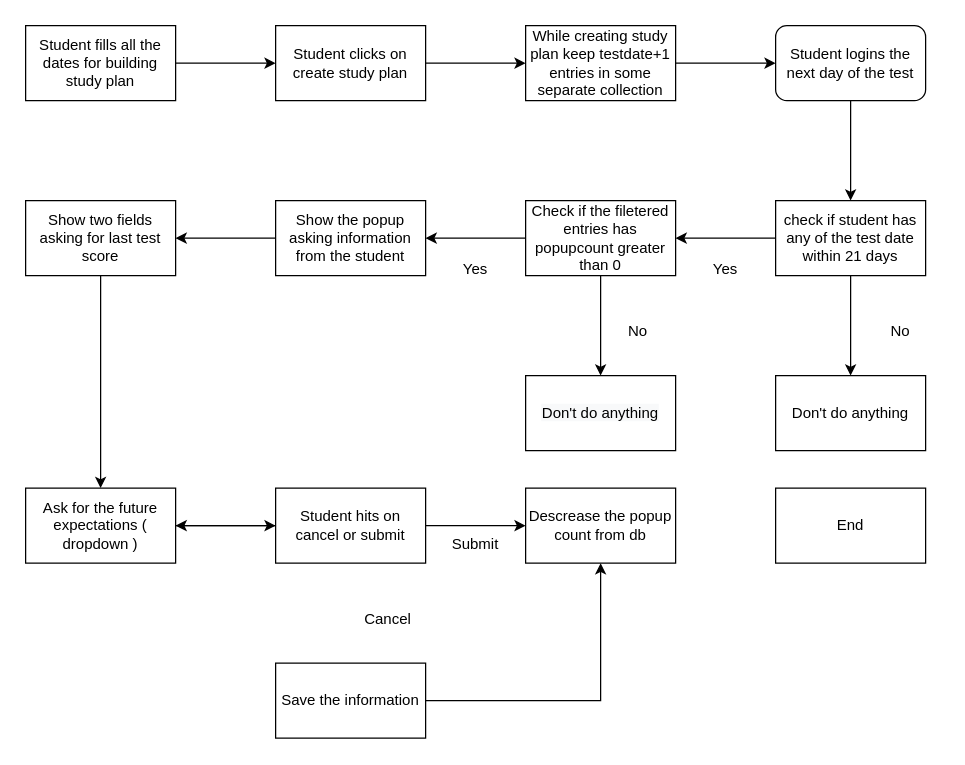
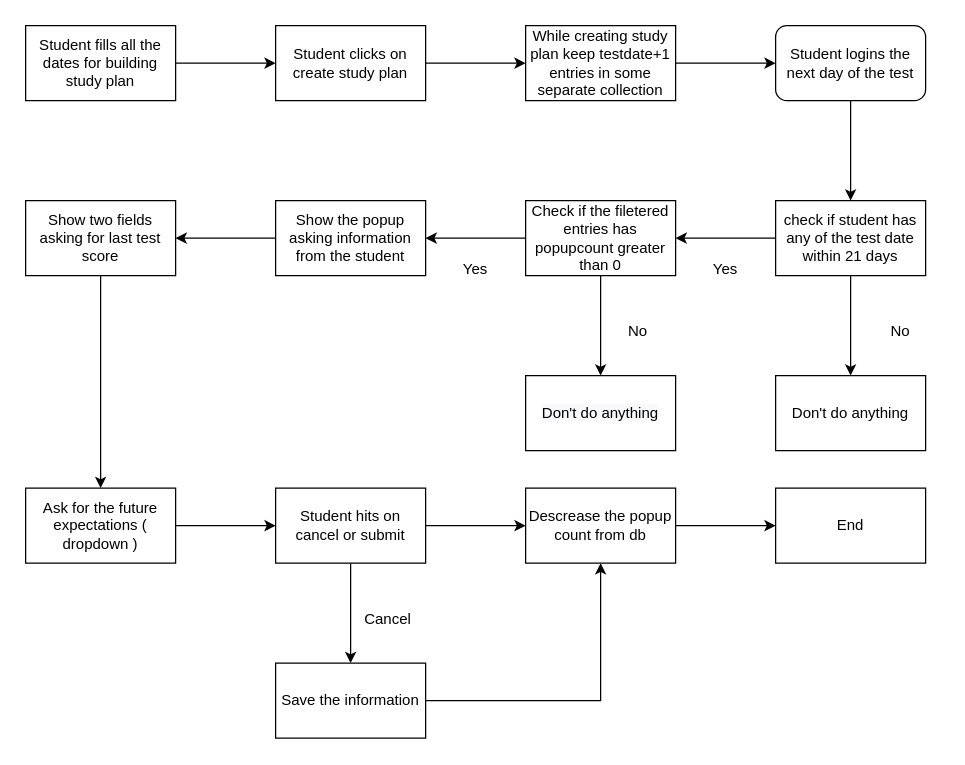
edge "Student hits on cancel or submit" -> "Ask for the future expectations ( dropdown )": now "Student hits on cancel or submit" -> "Save the information"
edge "Descrease the popup count from db" -> "End": added
node "Submit": removed
